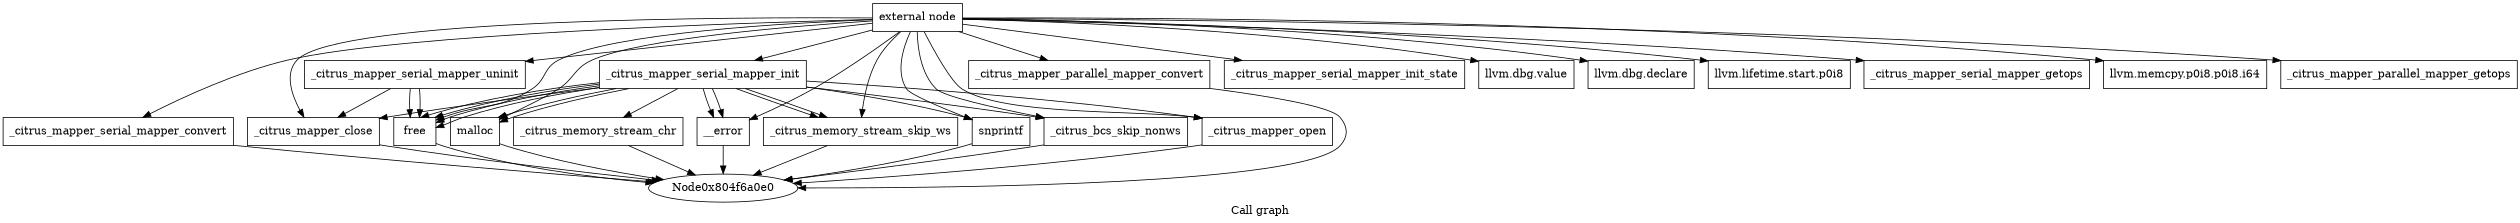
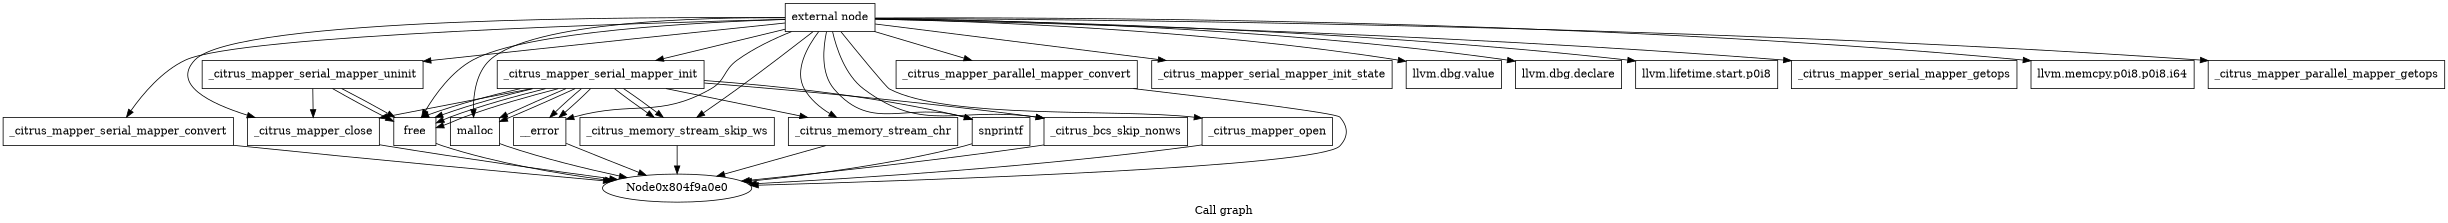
edge "external node" -> "_citrus_memory_stream_chr": added
edge "_citrus_mapper_serial_mapper_init" -> "_citrus_mapper_open": removed
node "Node0x804f6a0e0": label "Node0x804f6a0e0" -> "Node0x804f9a0e0"
